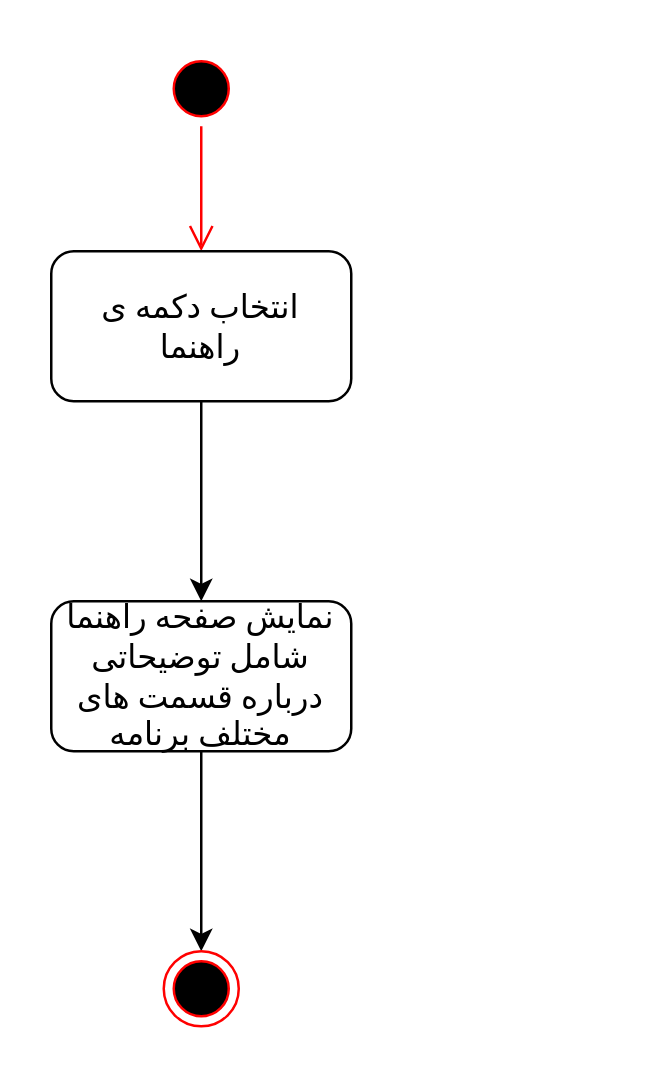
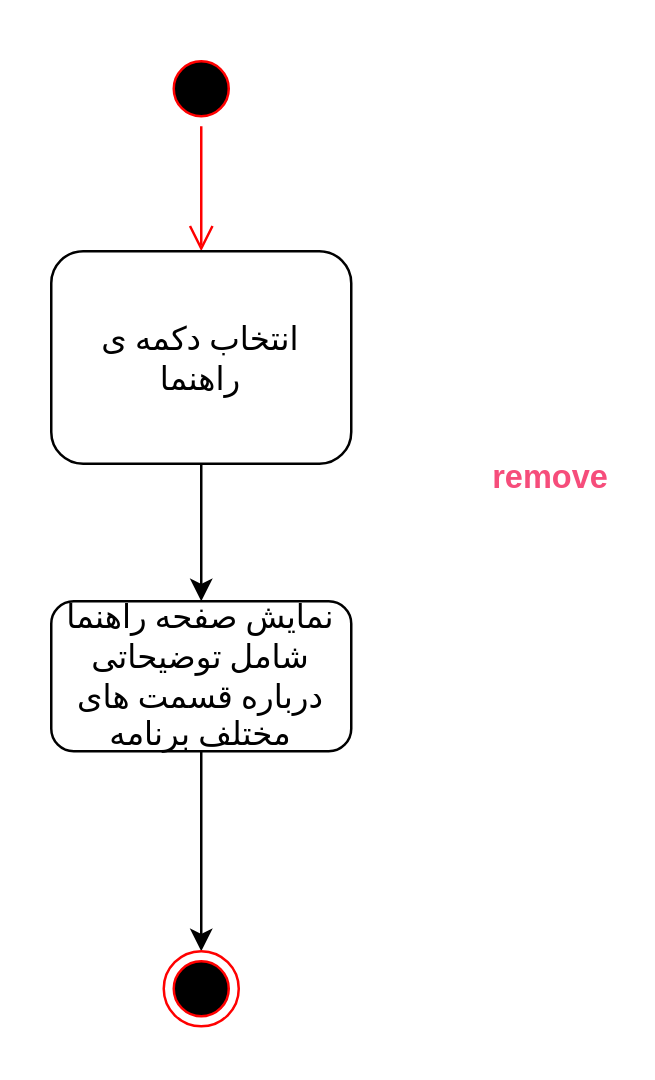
node "انتخاب دکمه ی راهنما": size 300x150 -> 300x213
node "remove": added
